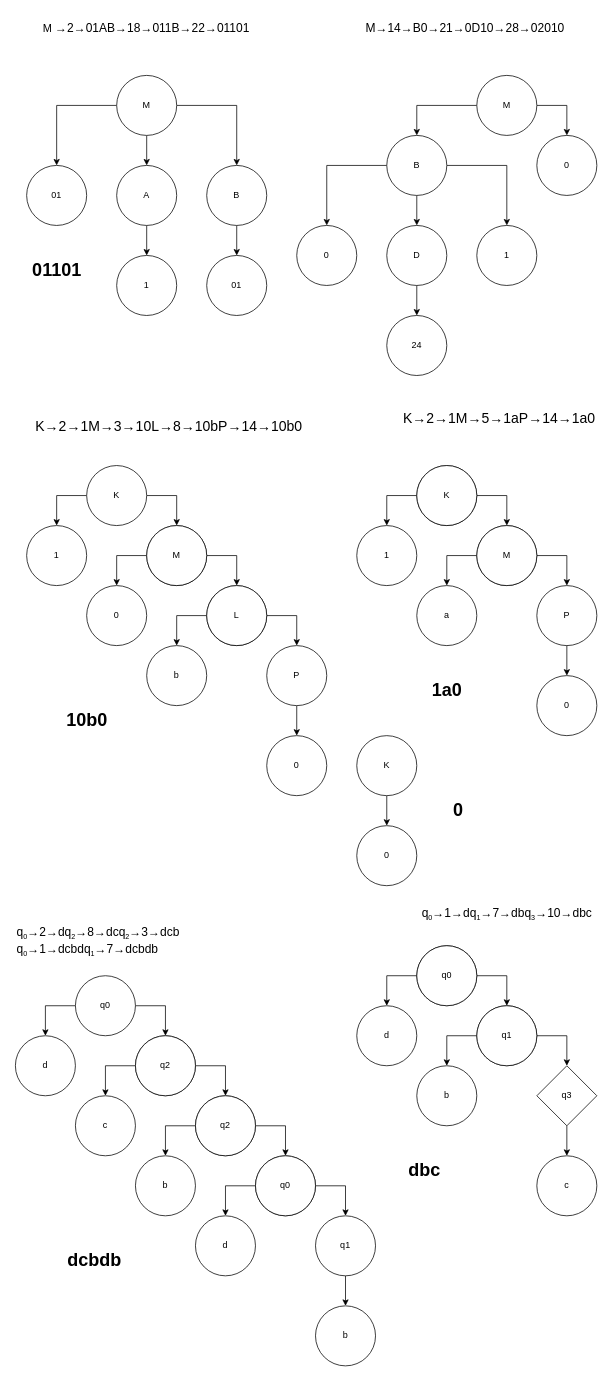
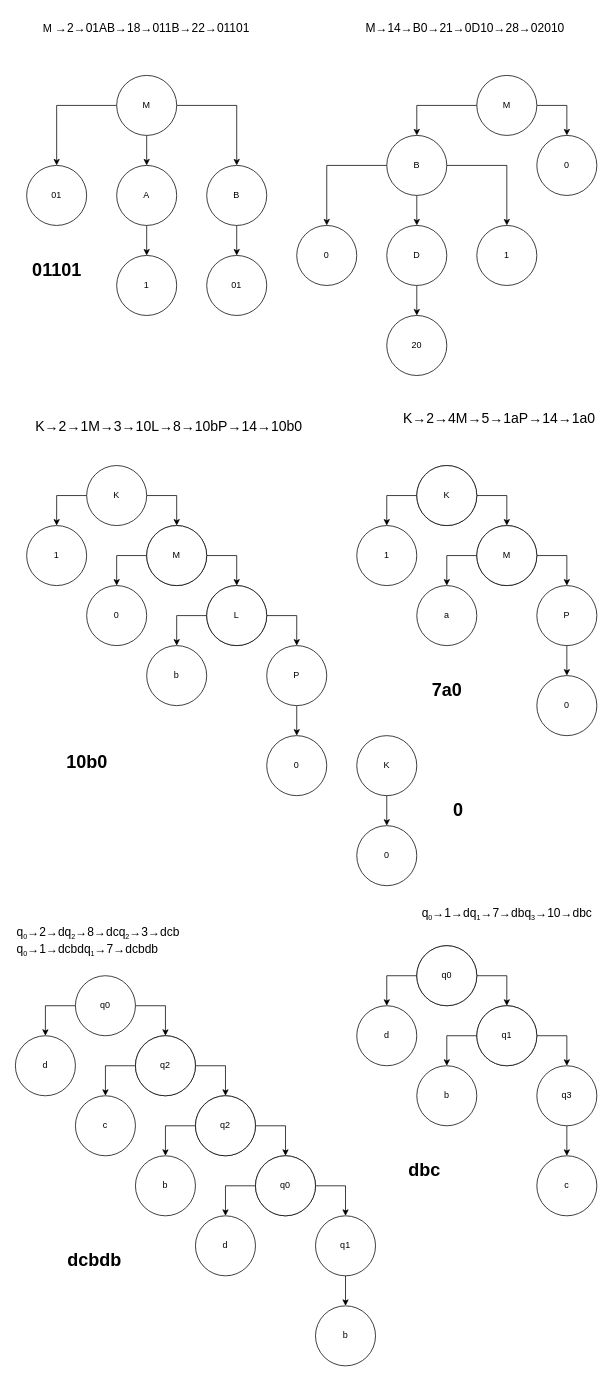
node "24": label "24" -> "20"
node "K→2→1M→5→1aP→14→1a0": label "K→2→1M→5→1aP→14→1a0" -> "K→2→4M→5→1aP→14→1a0"
node "1a0": label "1a0" -> "7a0"
node "10b0": moved (87, 720) -> (87, 762)
node "q3": shape diamond -> ellipse
